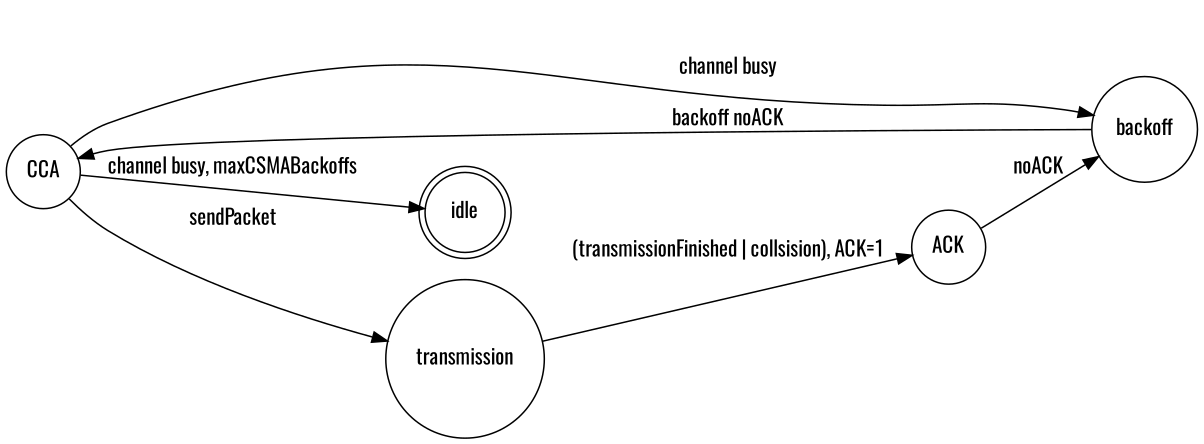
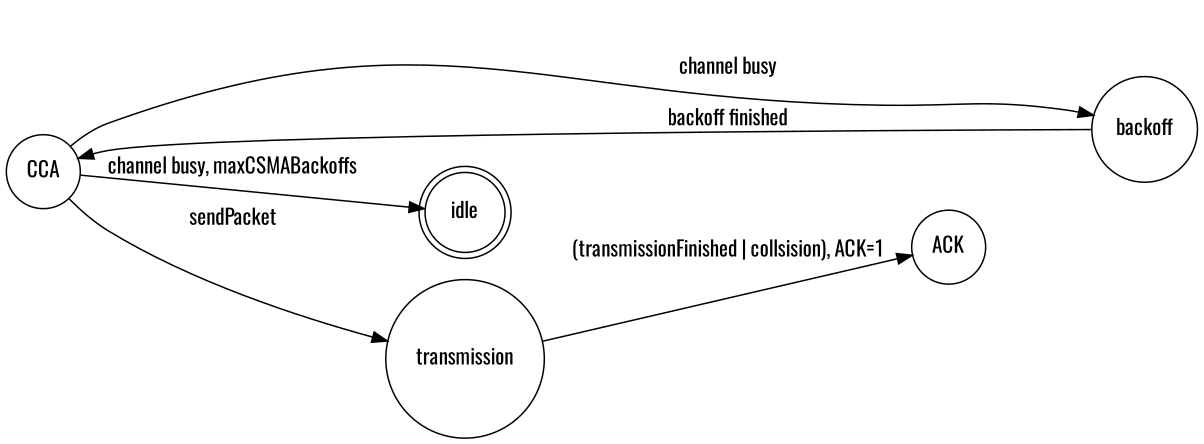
edge "backoff" -> "CCA": label "backoff noACK" -> "backoff finished"
edge "ACK" -> "backoff": removed, label "noACK"
